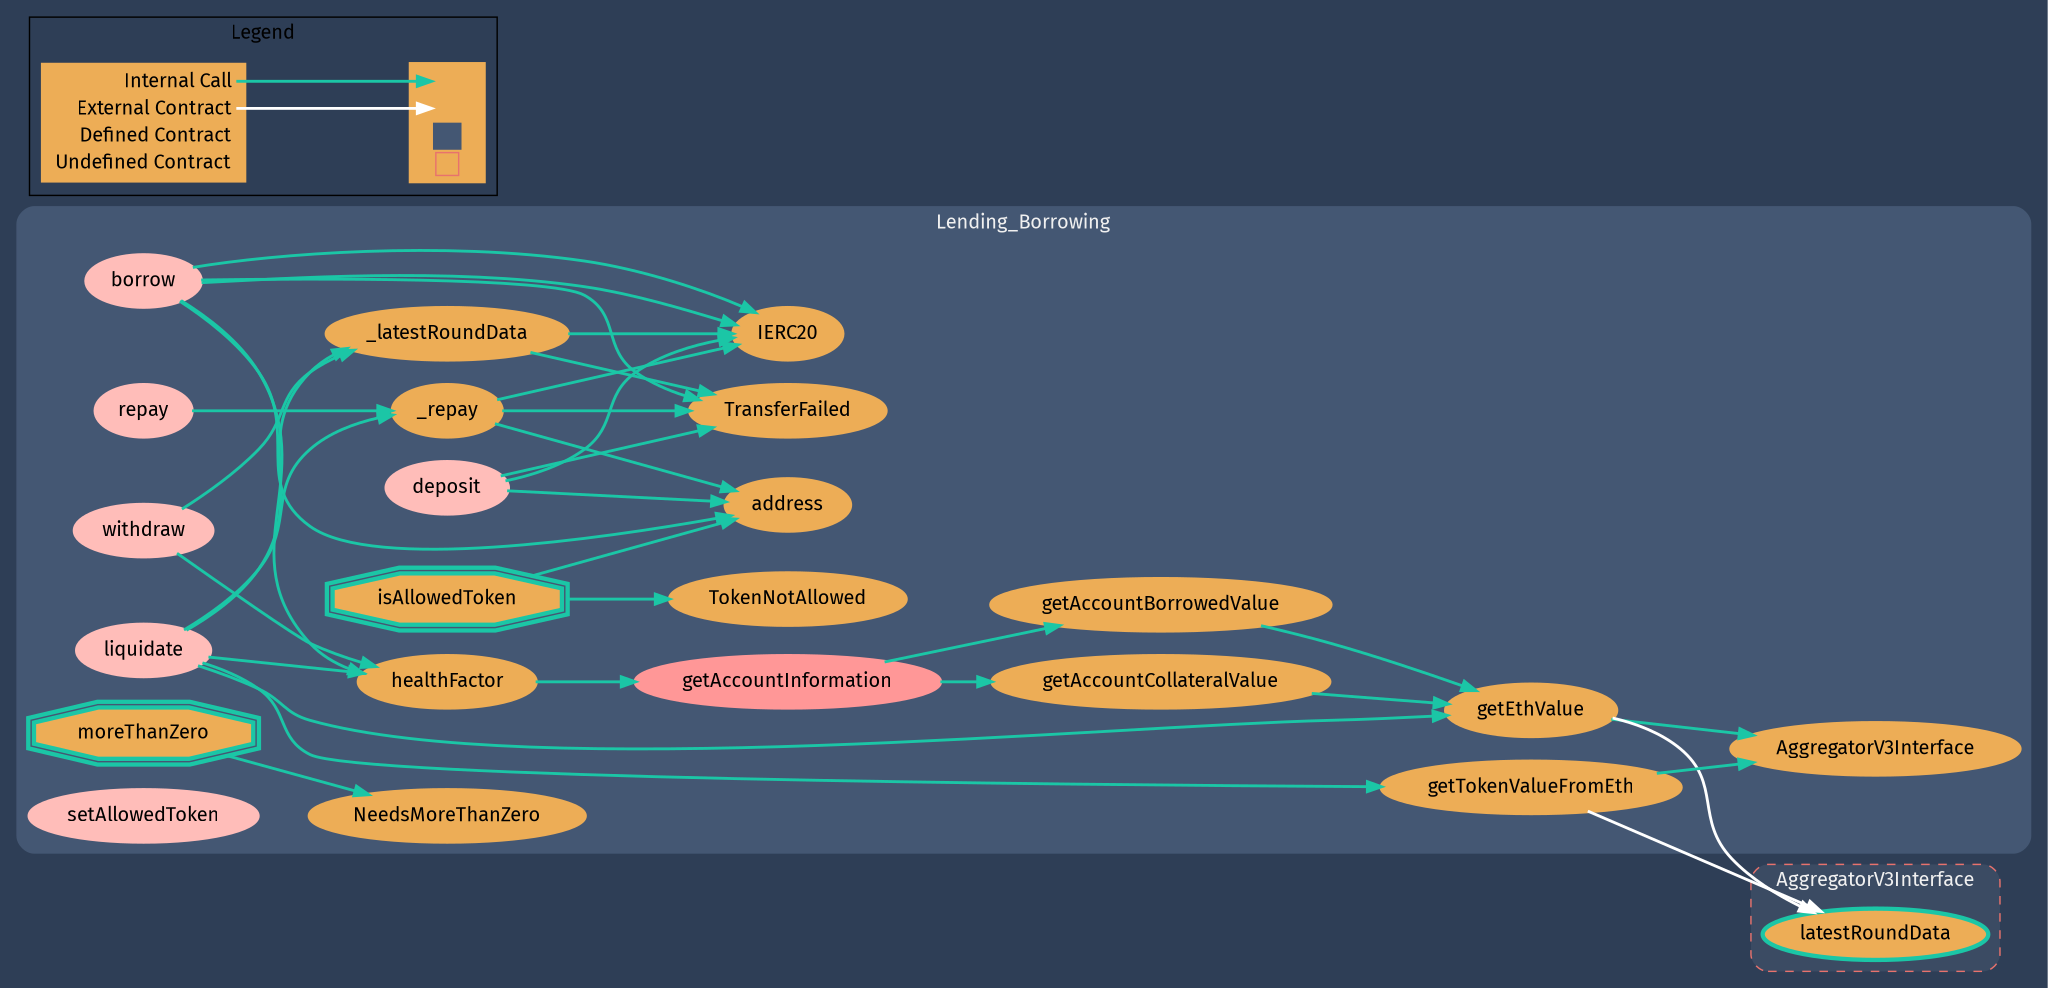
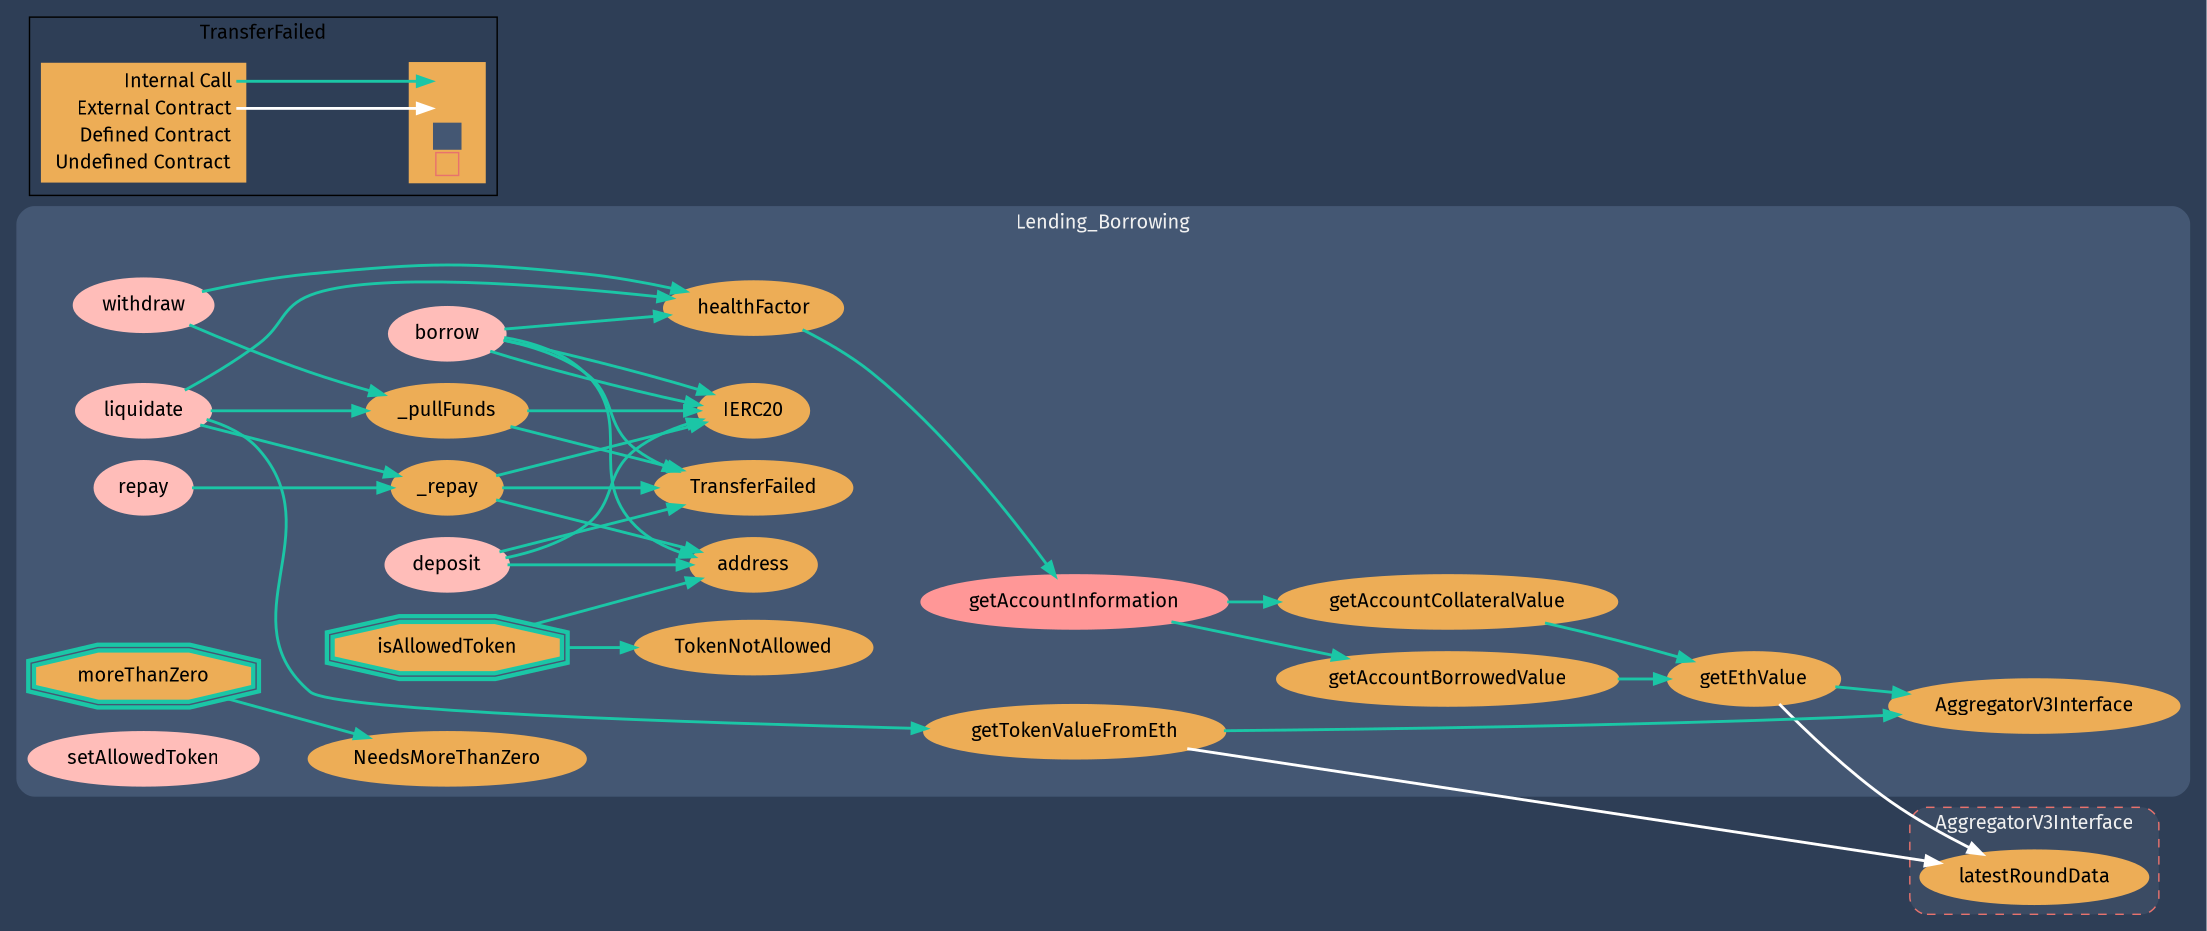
cluster "Legend": label "Legend" -> "TransferFailed"
node "_latestRoundData": label "_latestRoundData" -> "_pullFunds"
edge "liquidate" -> "getEthValue": removed
node "latestRoundData": color #1bc6a6 -> #edad56
